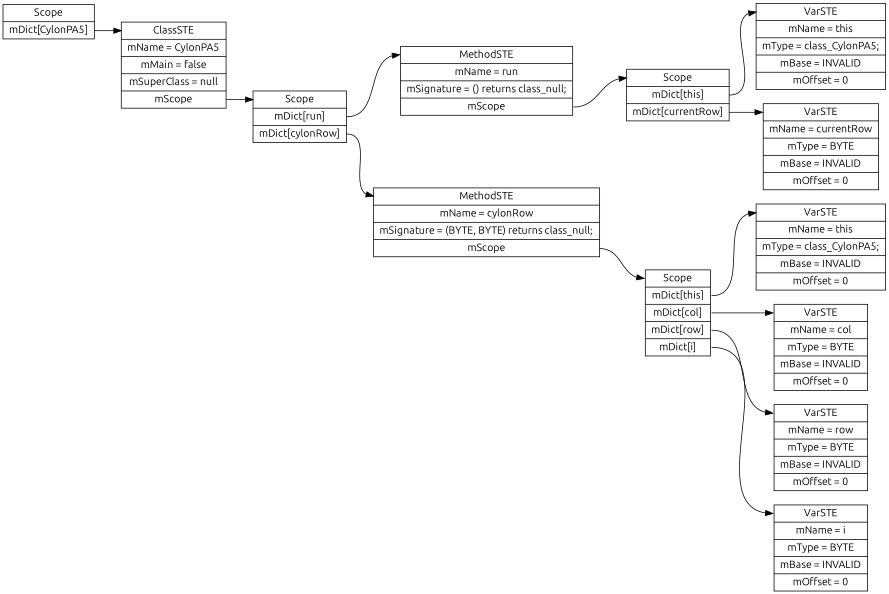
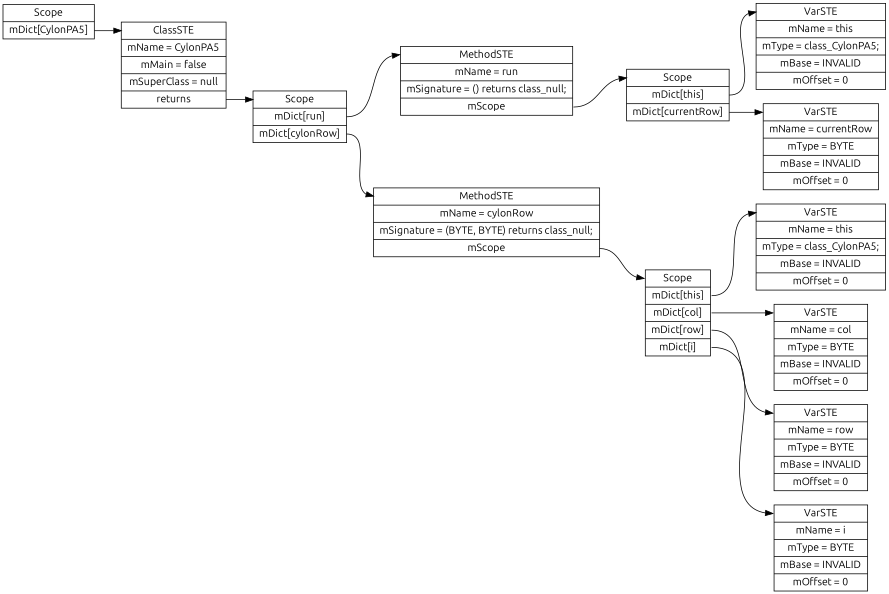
node "ClassSTE": text "mScope" -> "returns"
